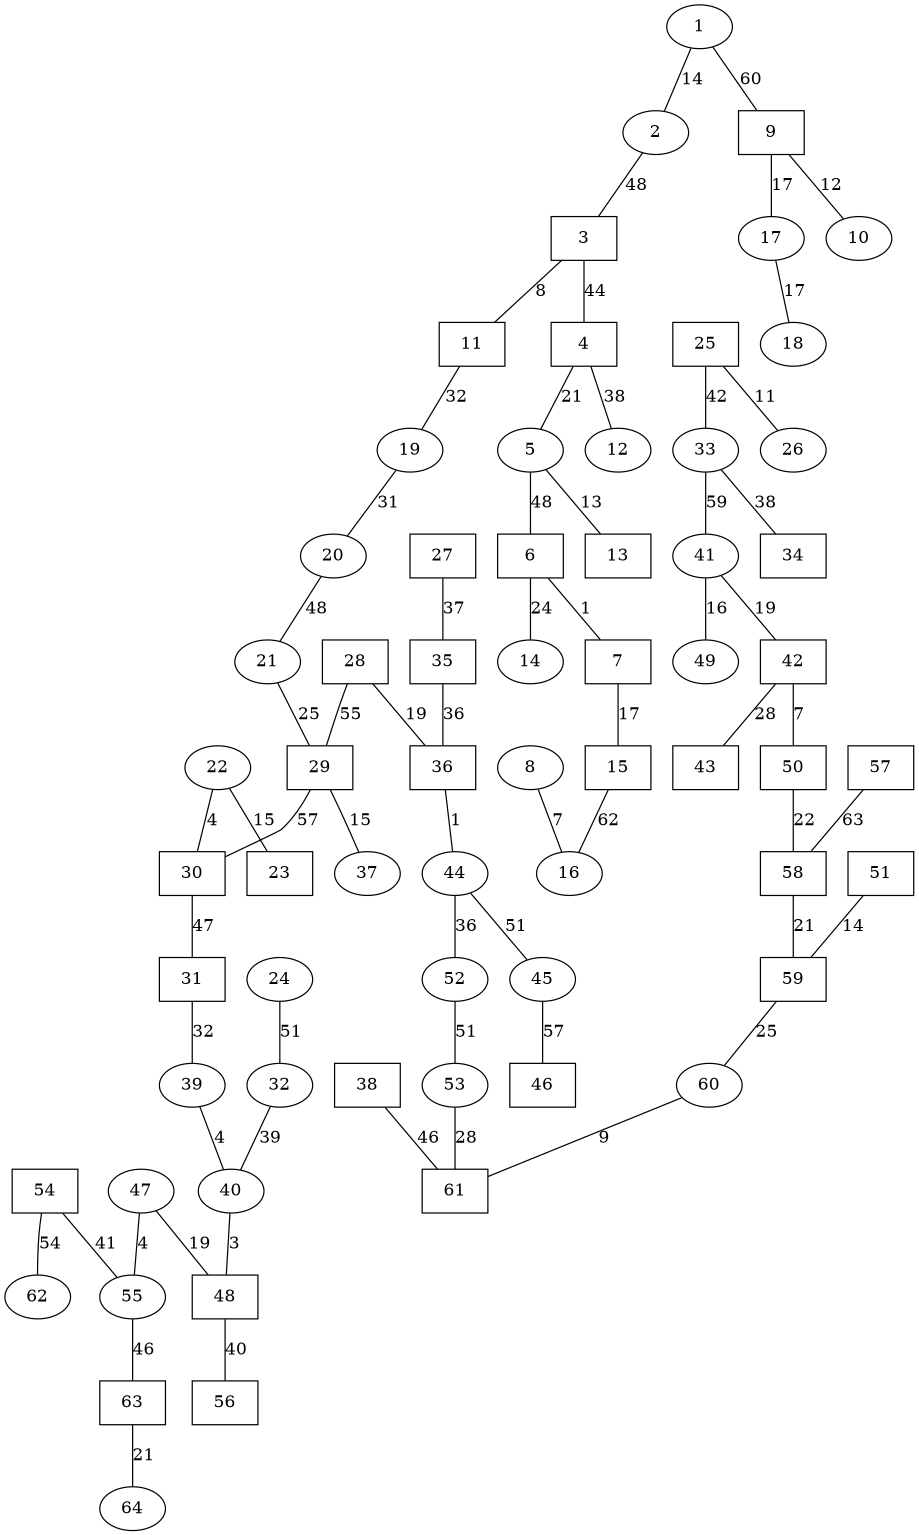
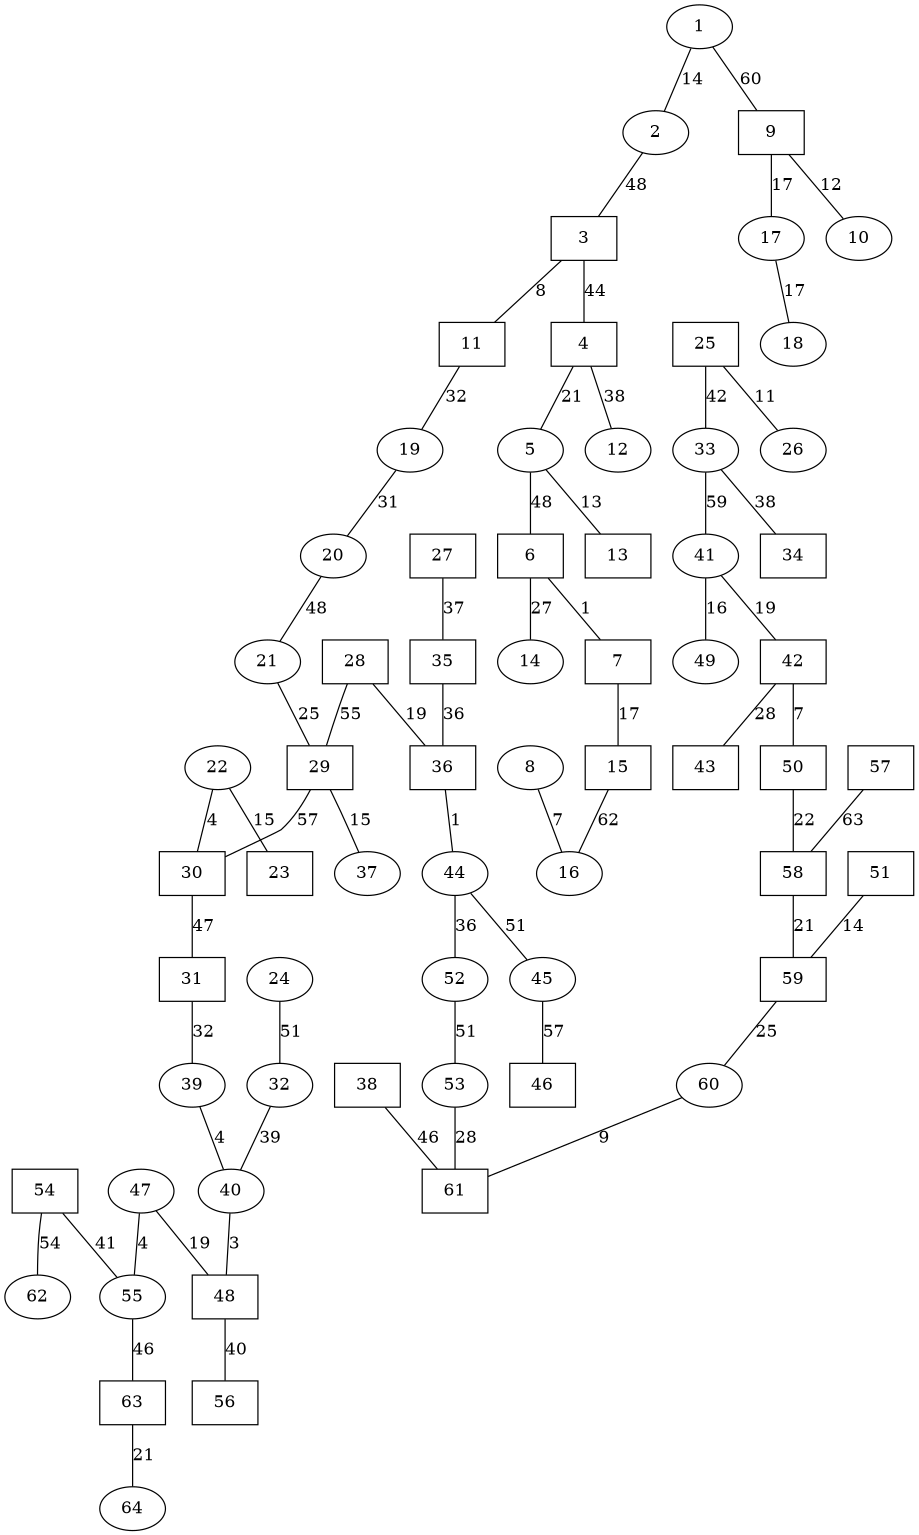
edge "6" -- "14": label "24" -> "27"
